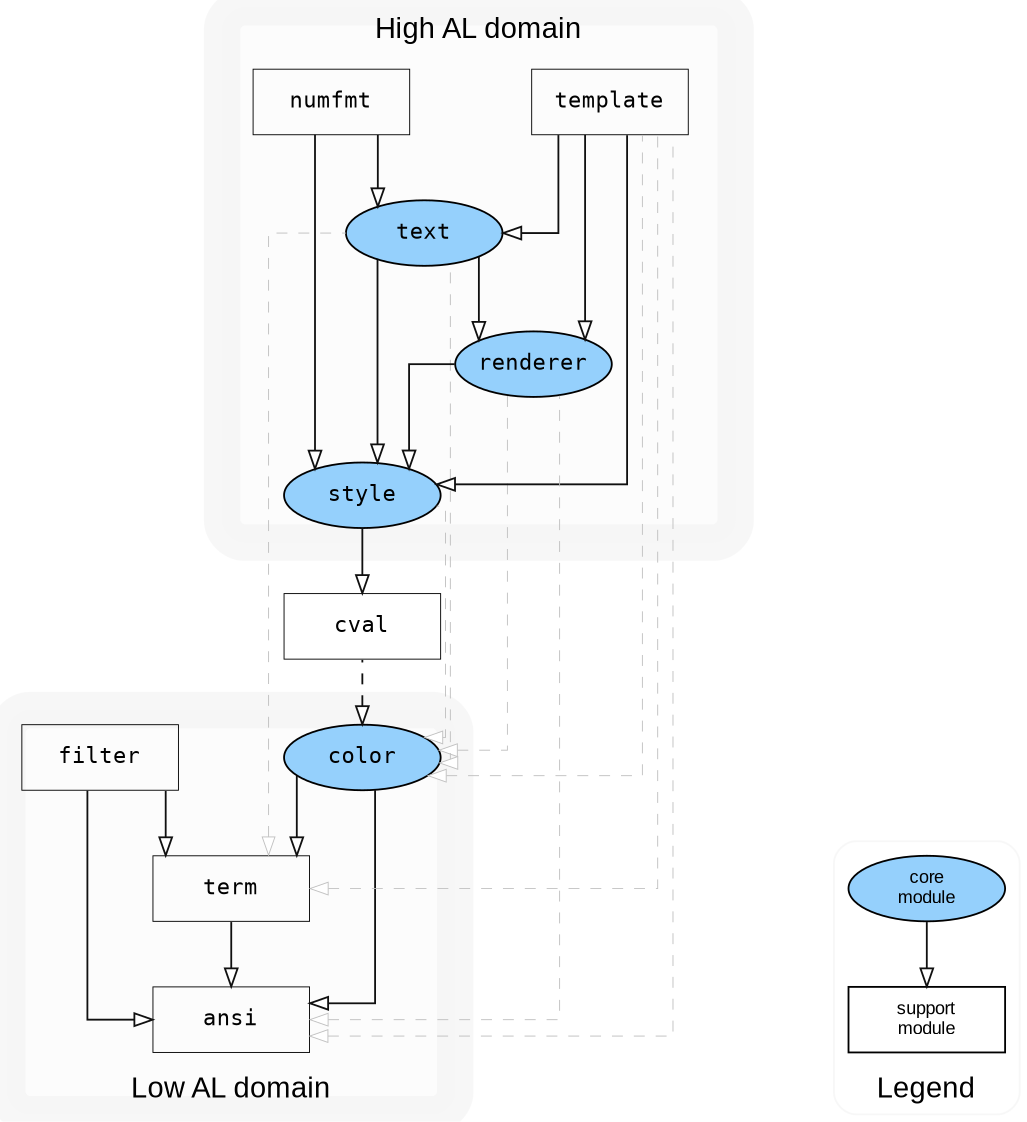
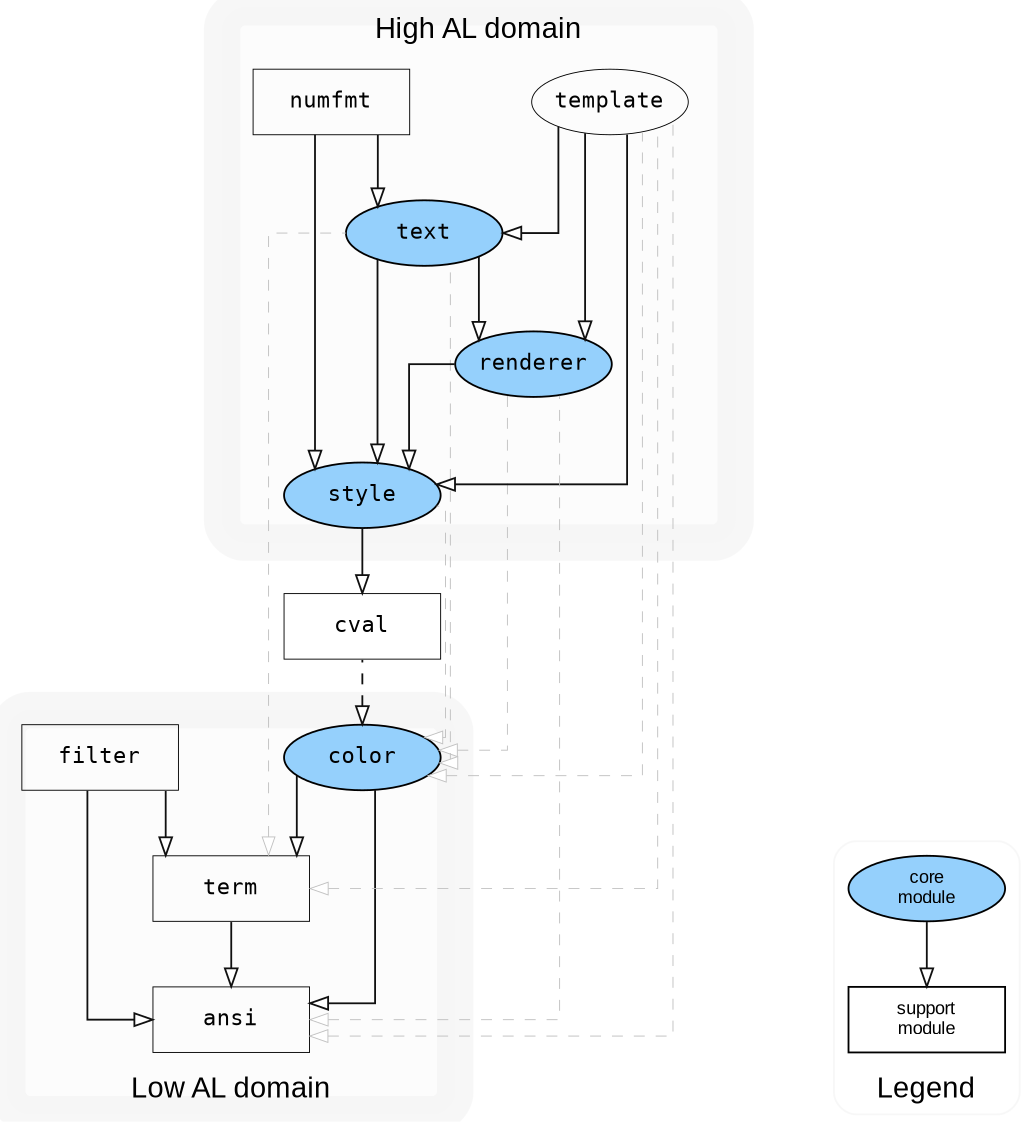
node "template": shape box -> ellipse
